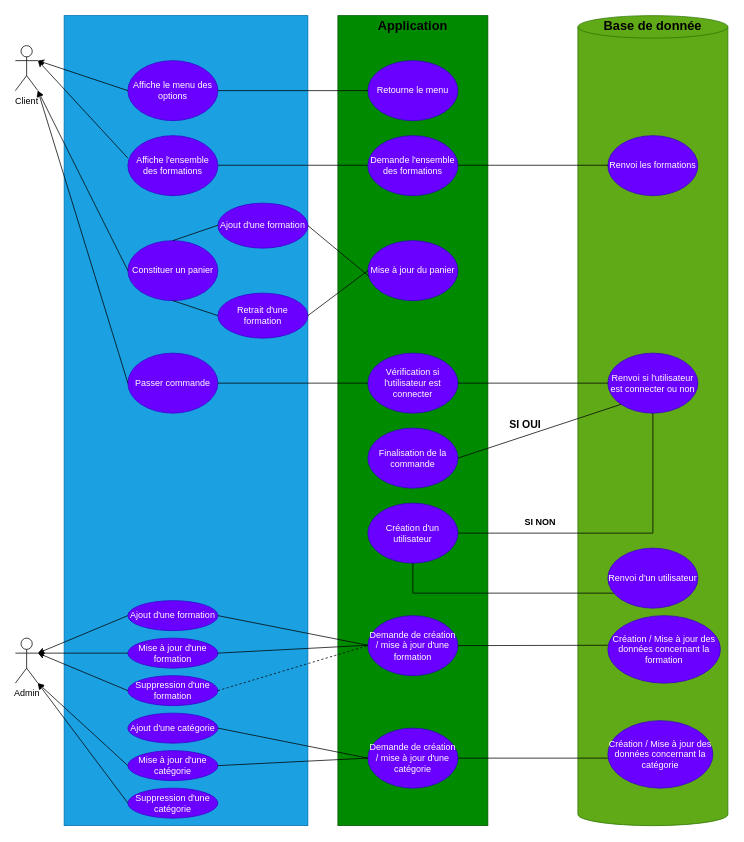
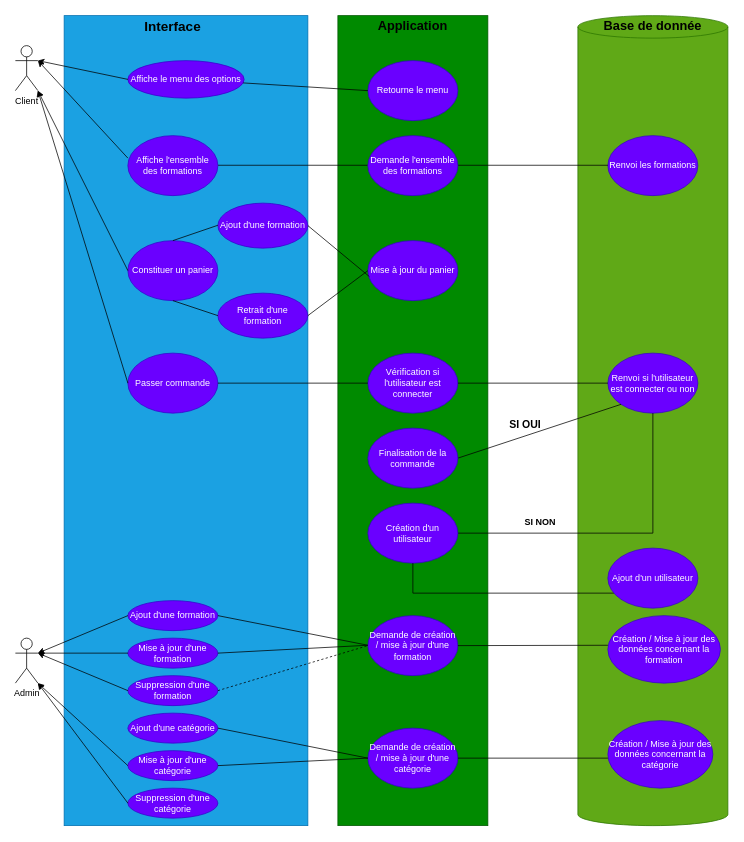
node "Interface": added
node "Affiche le menu des options": size 90x60 -> 116x38
node "Renvoi d'un utilisateur": label "Renvoi d'un utilisateur" -> "Ajout d'un utilisateur"
